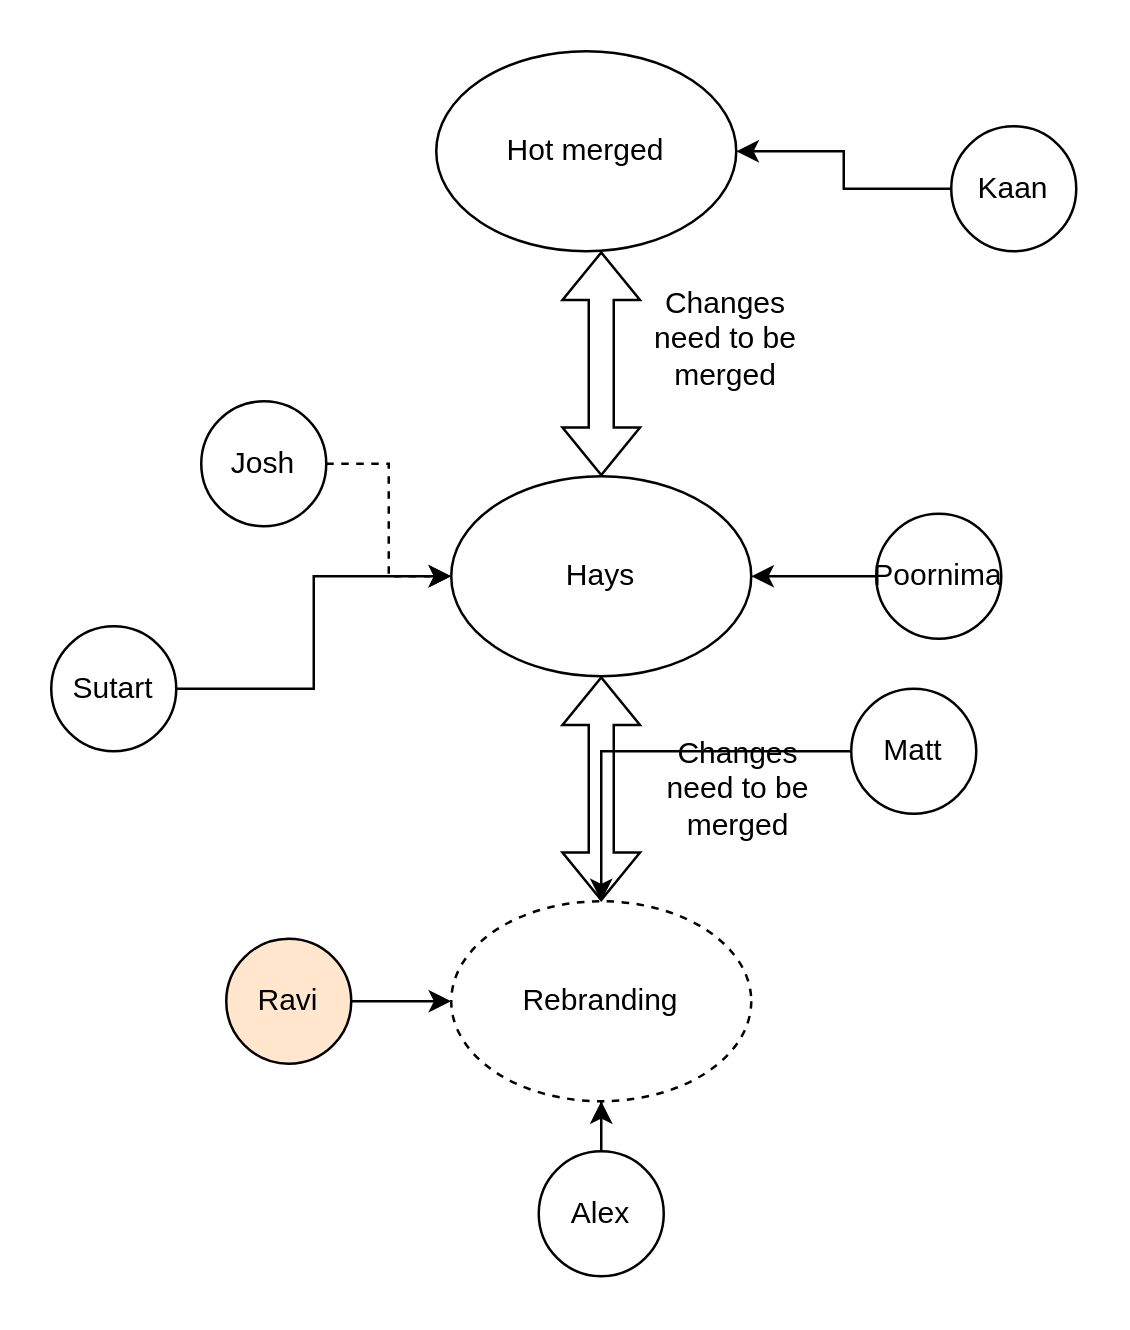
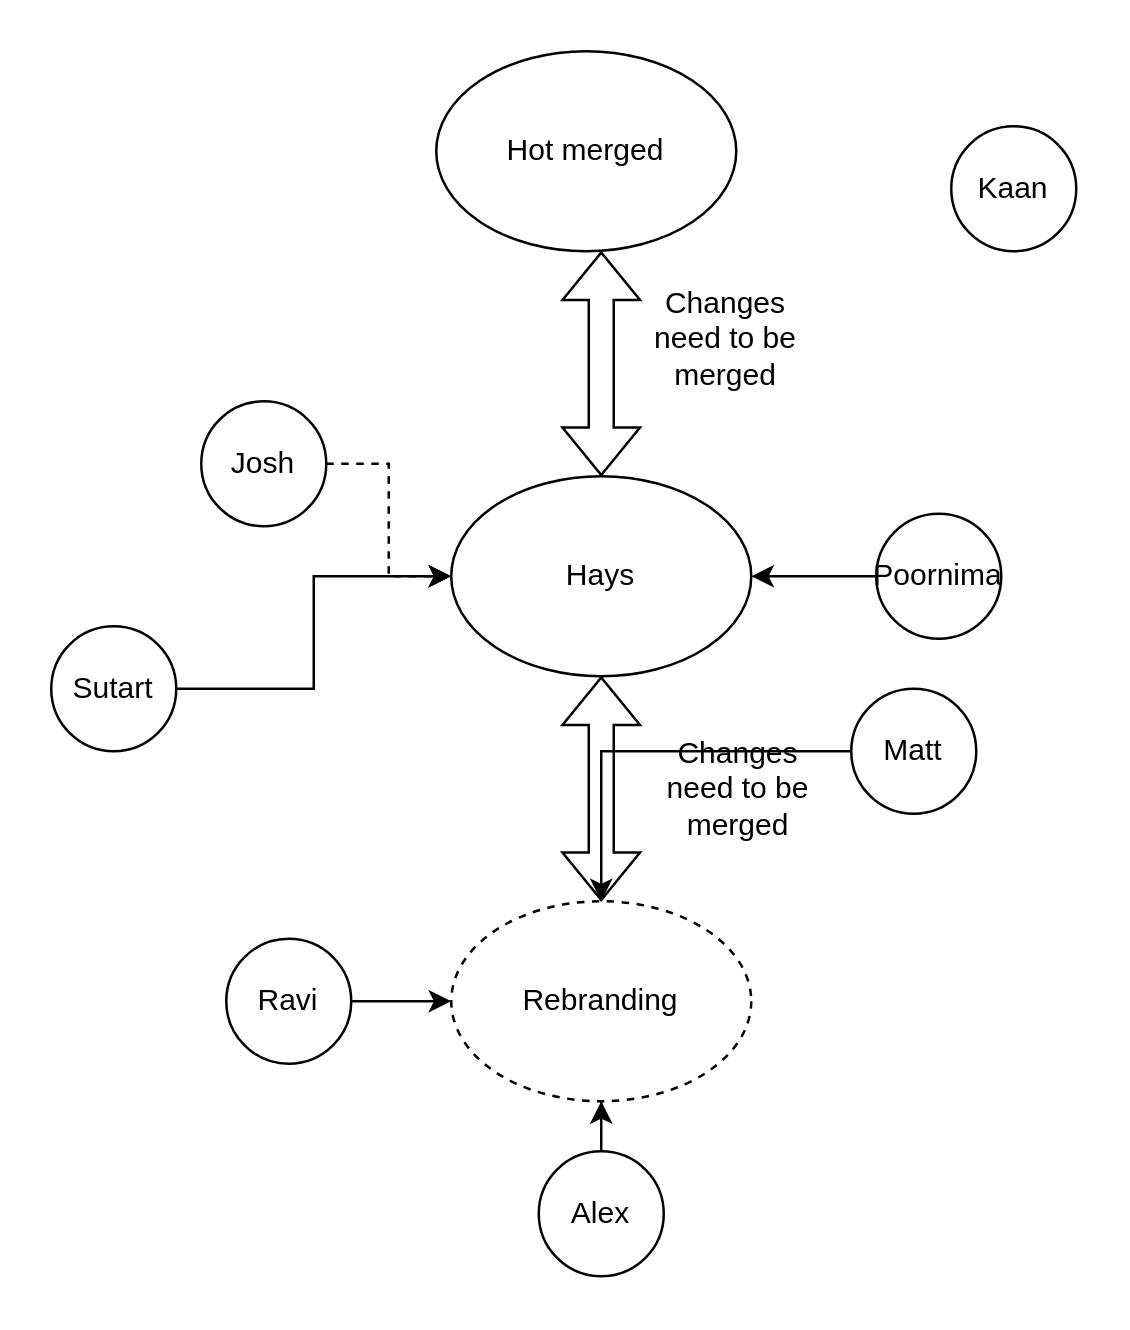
edge "Kaan" -> "Hot merged": removed
node "Ravi": fillcolor #ffe6cc -> #ffffff
